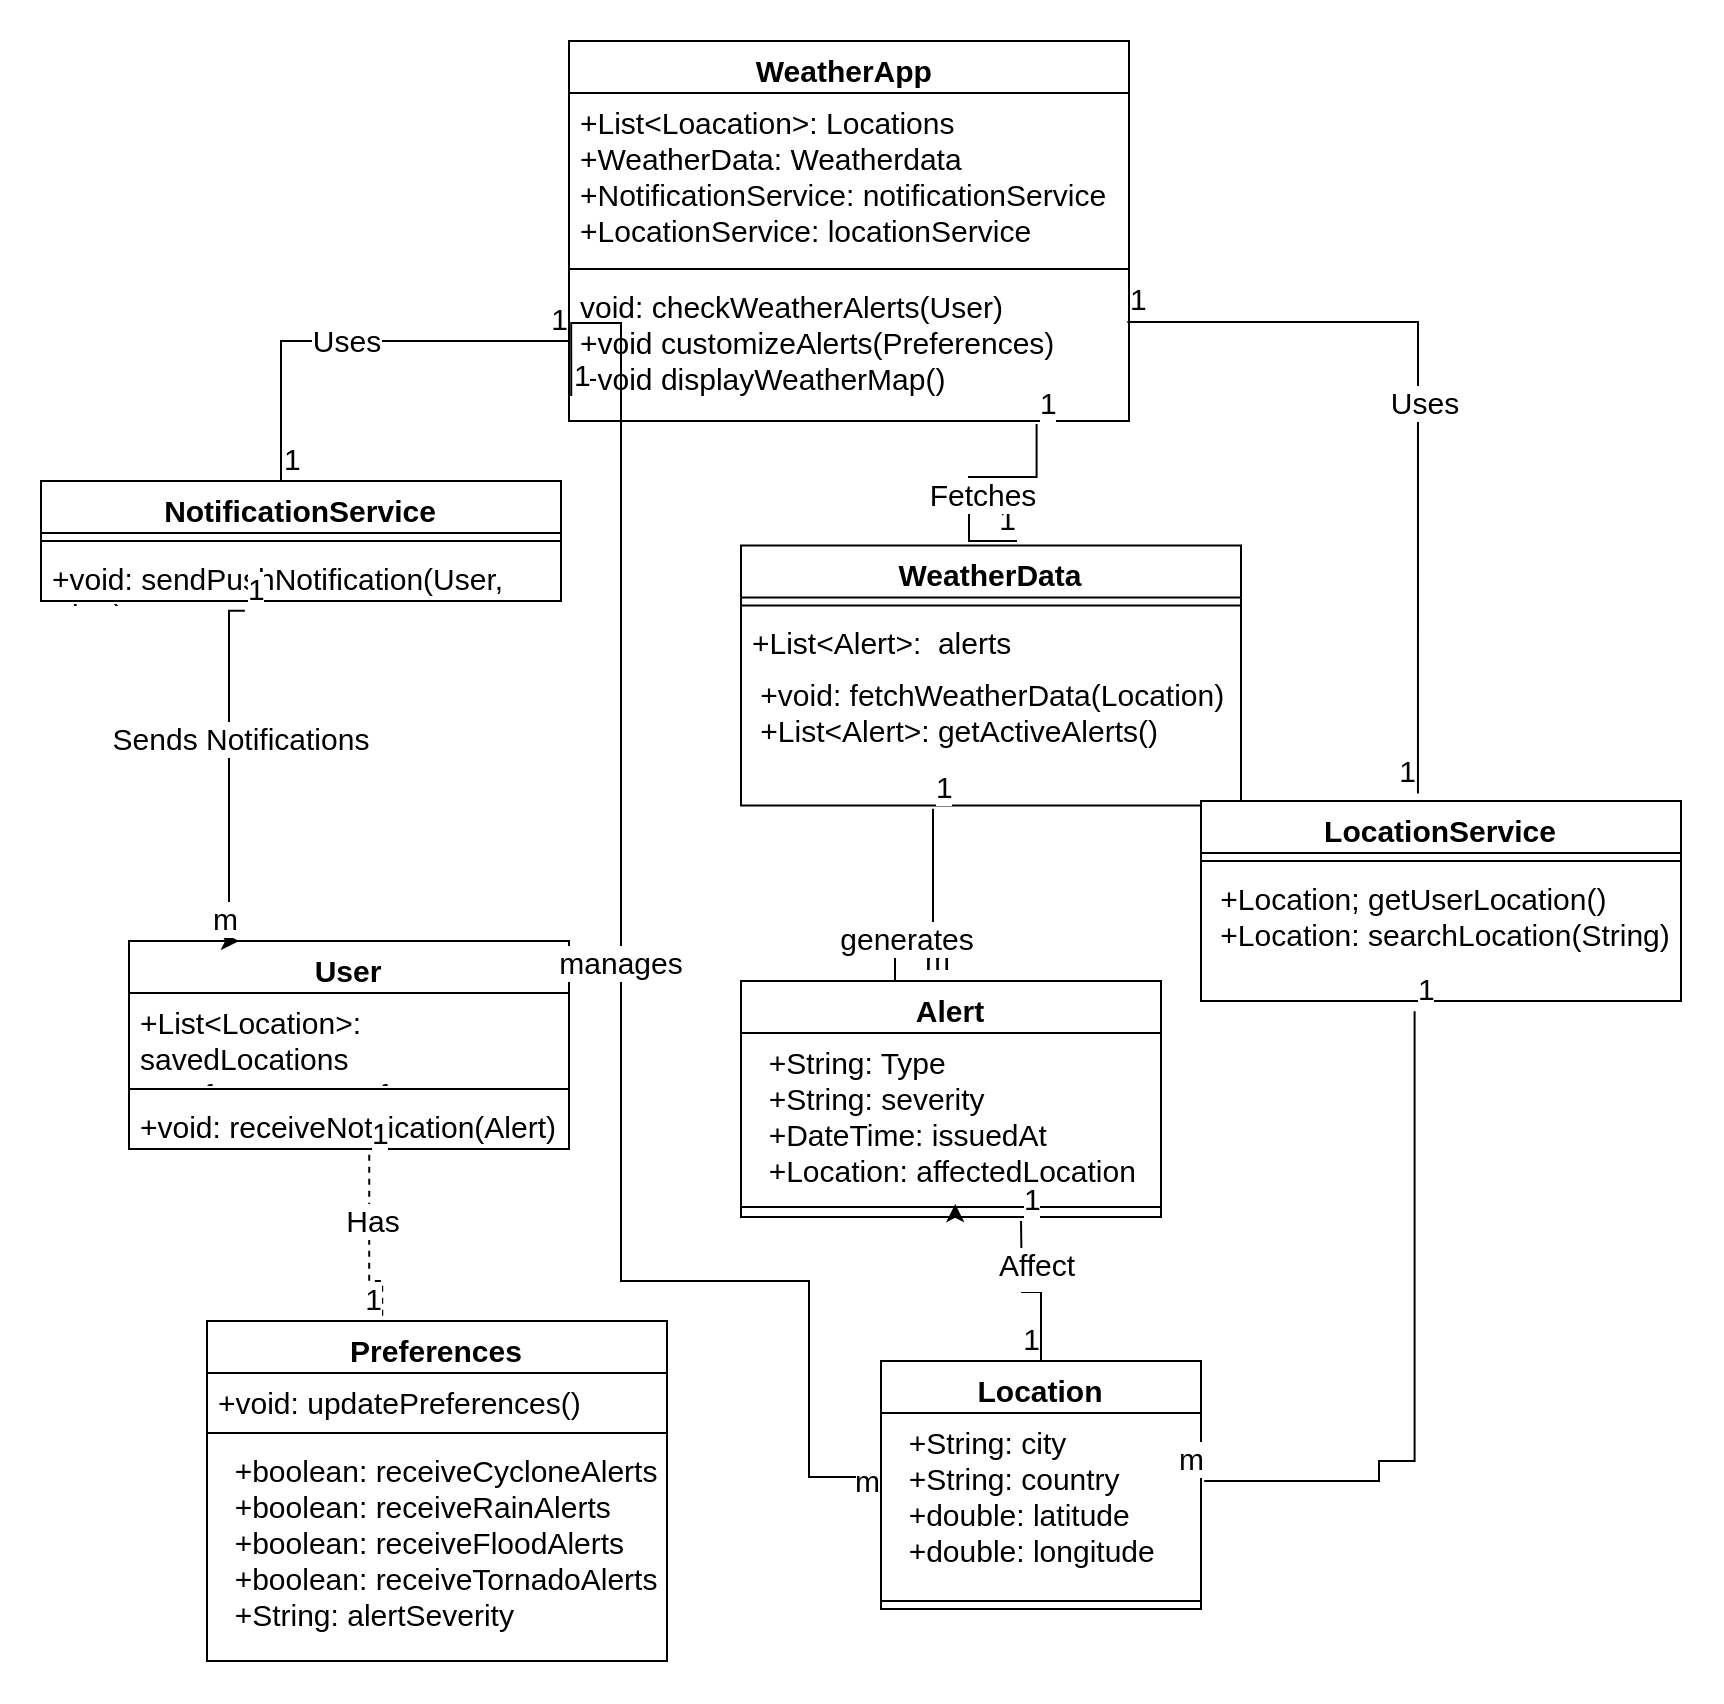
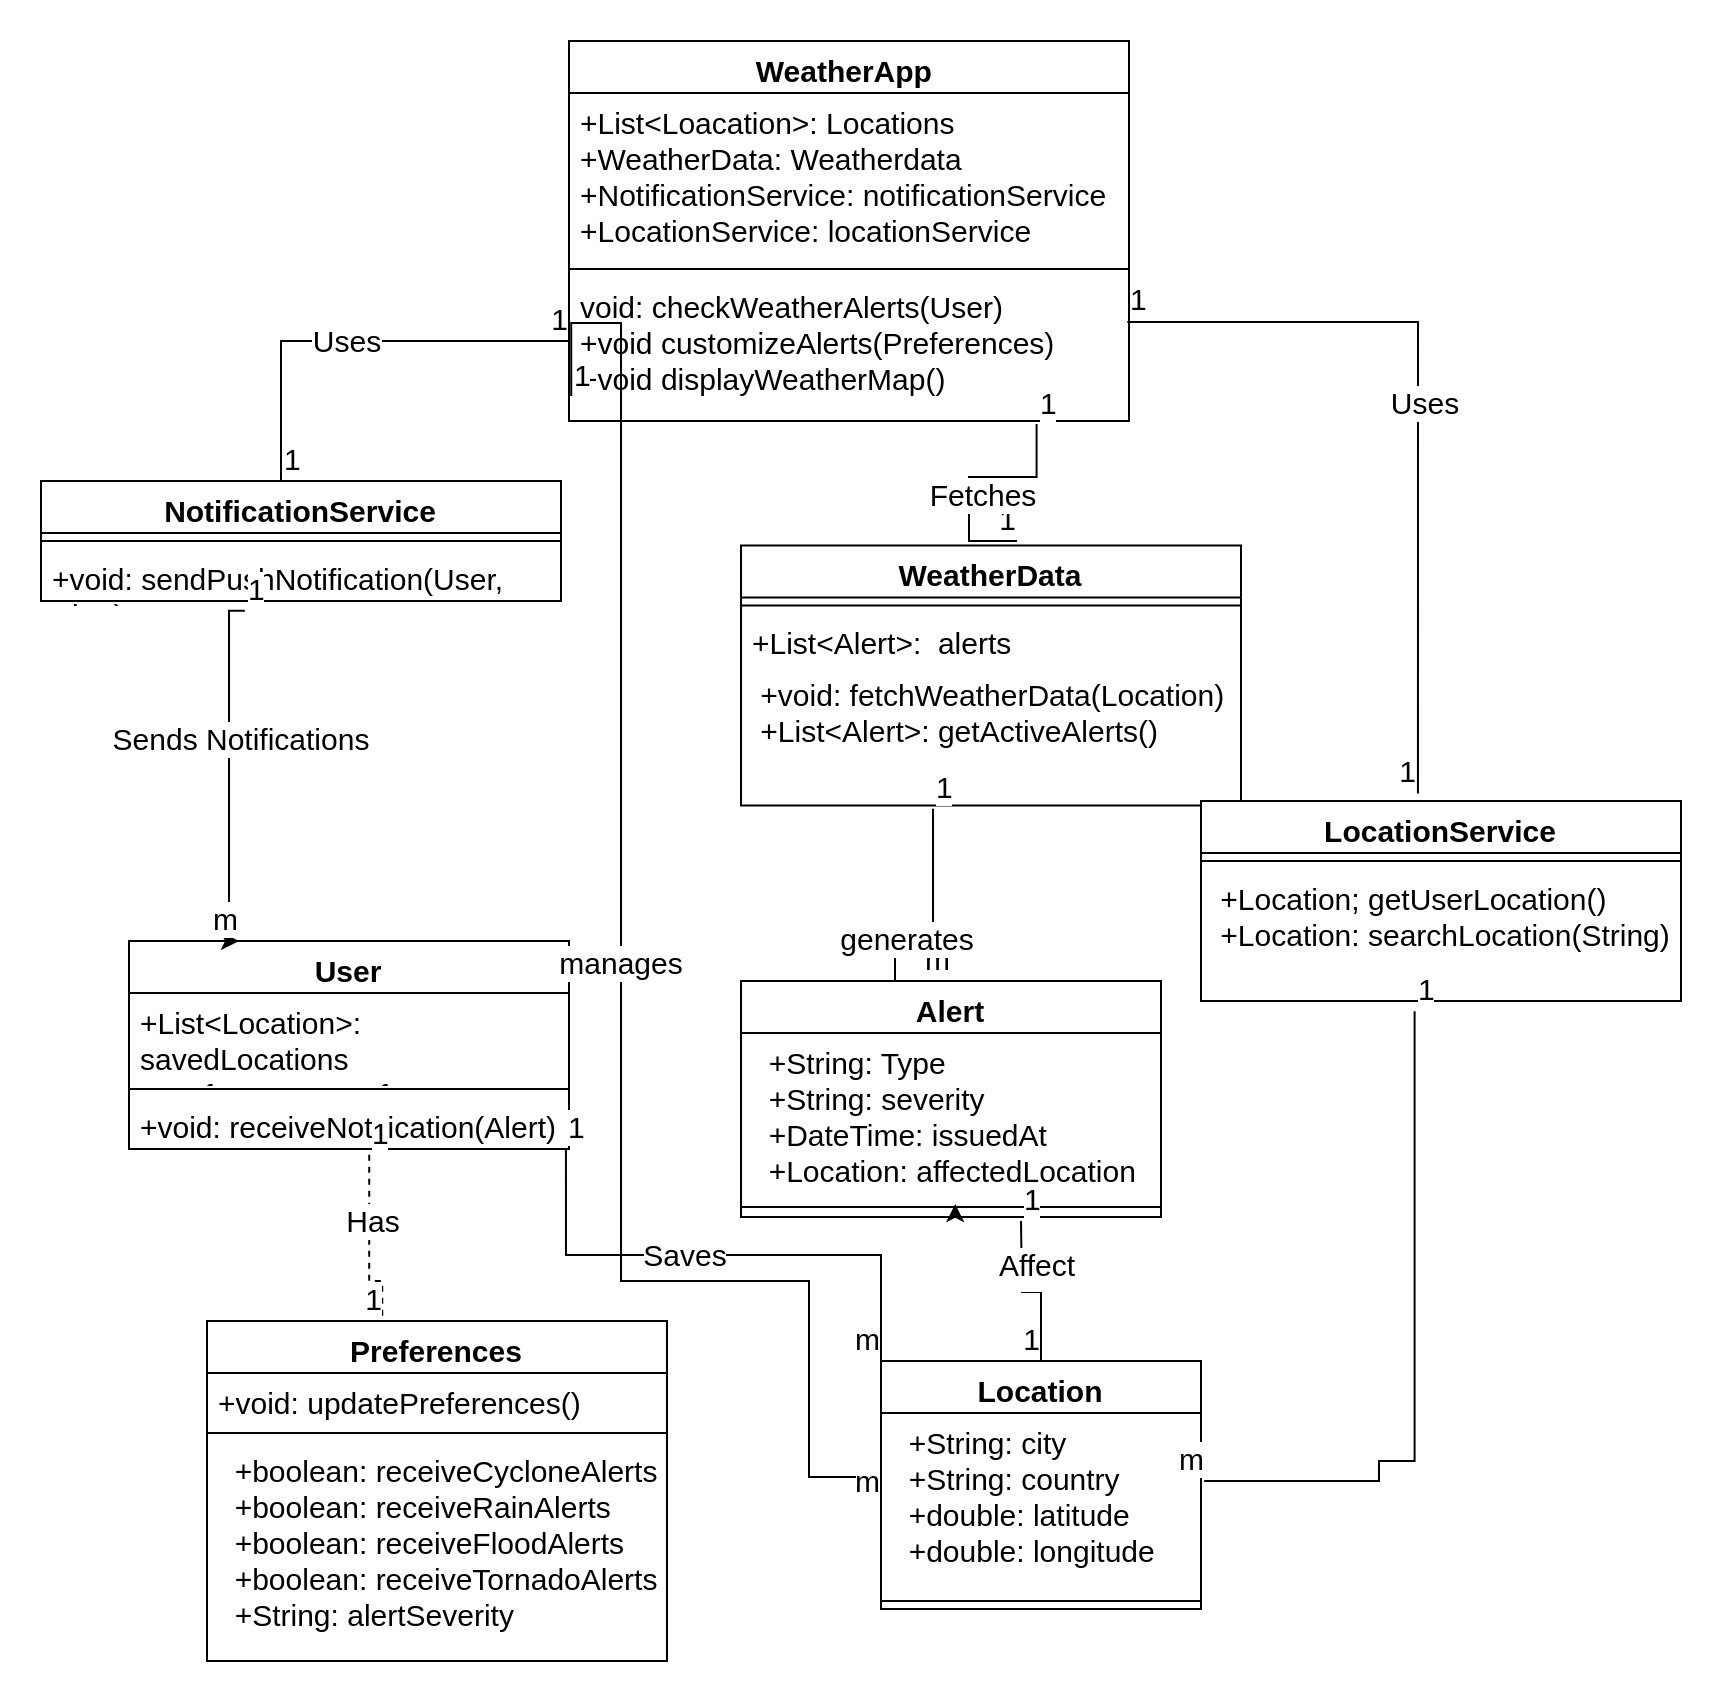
edge "+void: receiveNotification(Alert)" -- "Location": added, labels "1", "Saves", "m"
